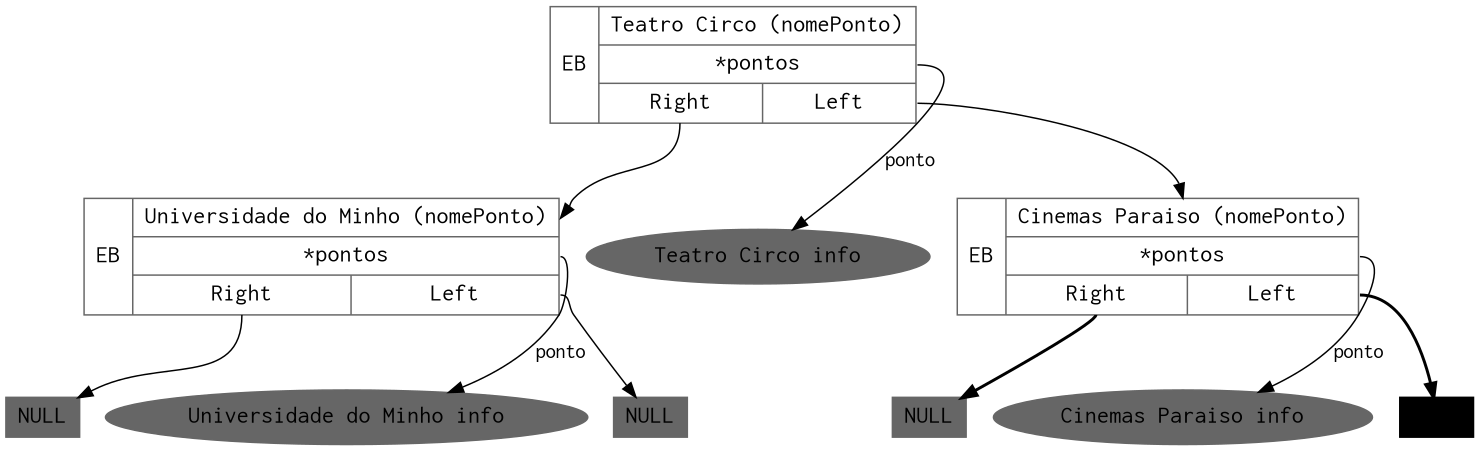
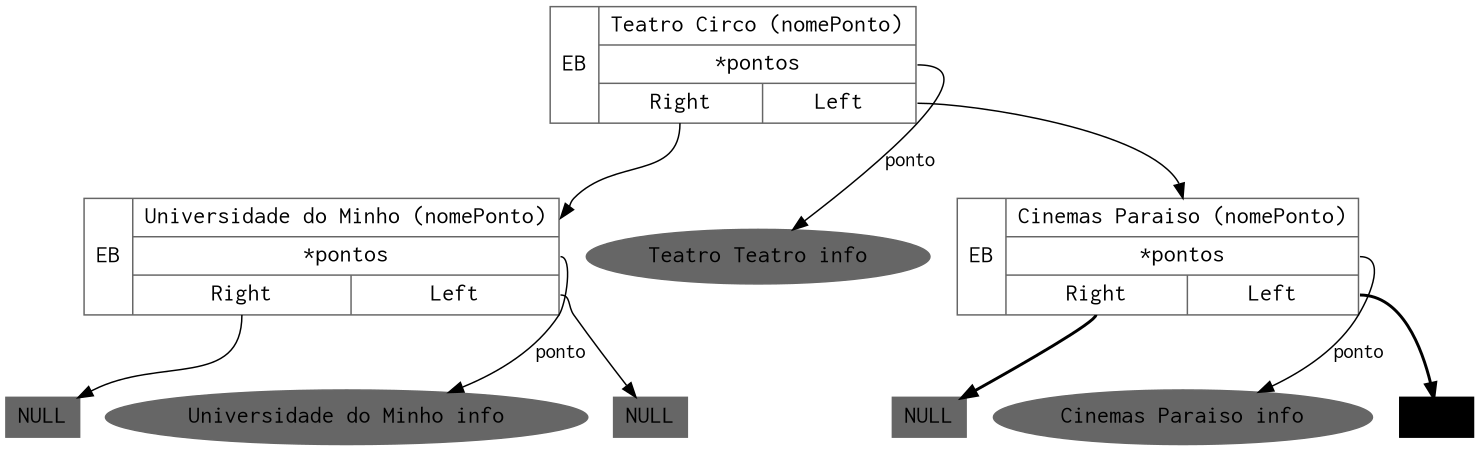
node "Teatro Circo info": label "Teatro Circo info" -> "Teatro Teatro info"
